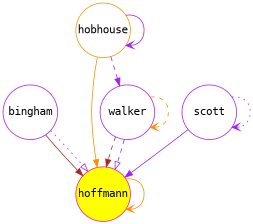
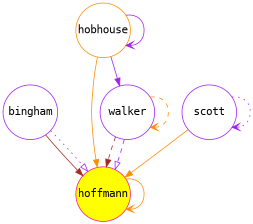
edge "hobhouse" -> "walker": style dashed -> bold
edge "scott" -> "hoffmann": color purple -> darkorange
